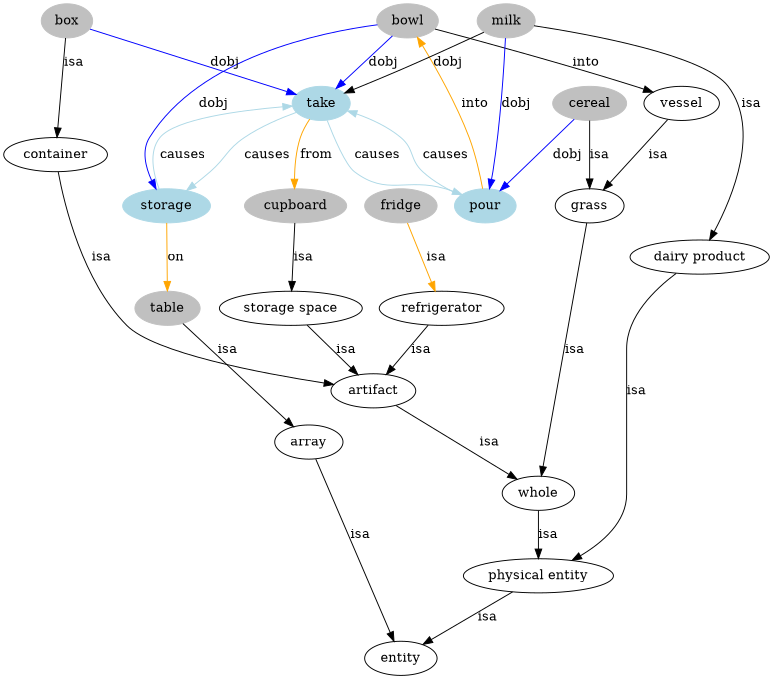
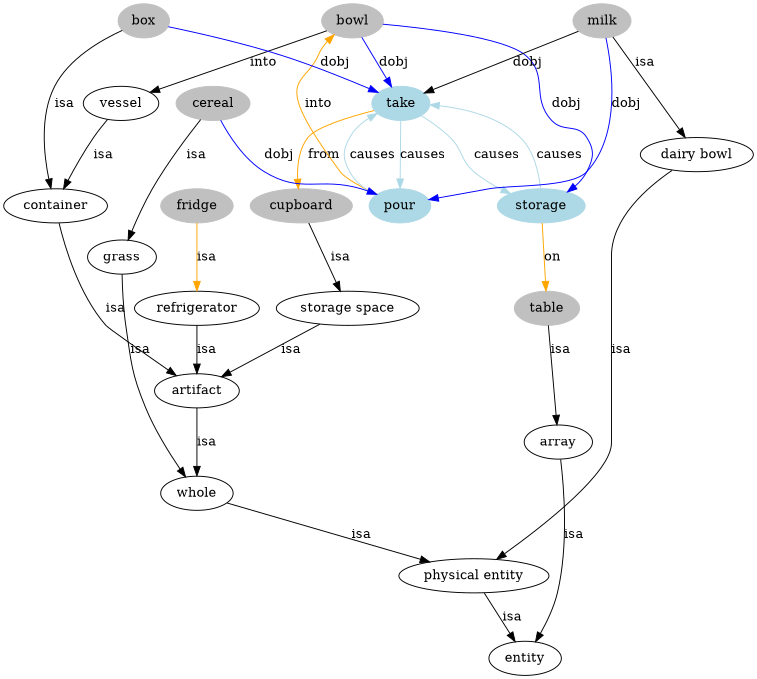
edge "vessel" -> "grass": now "vessel" -> "container"
node "dairy product": label "dairy product" -> "dairy bowl"
